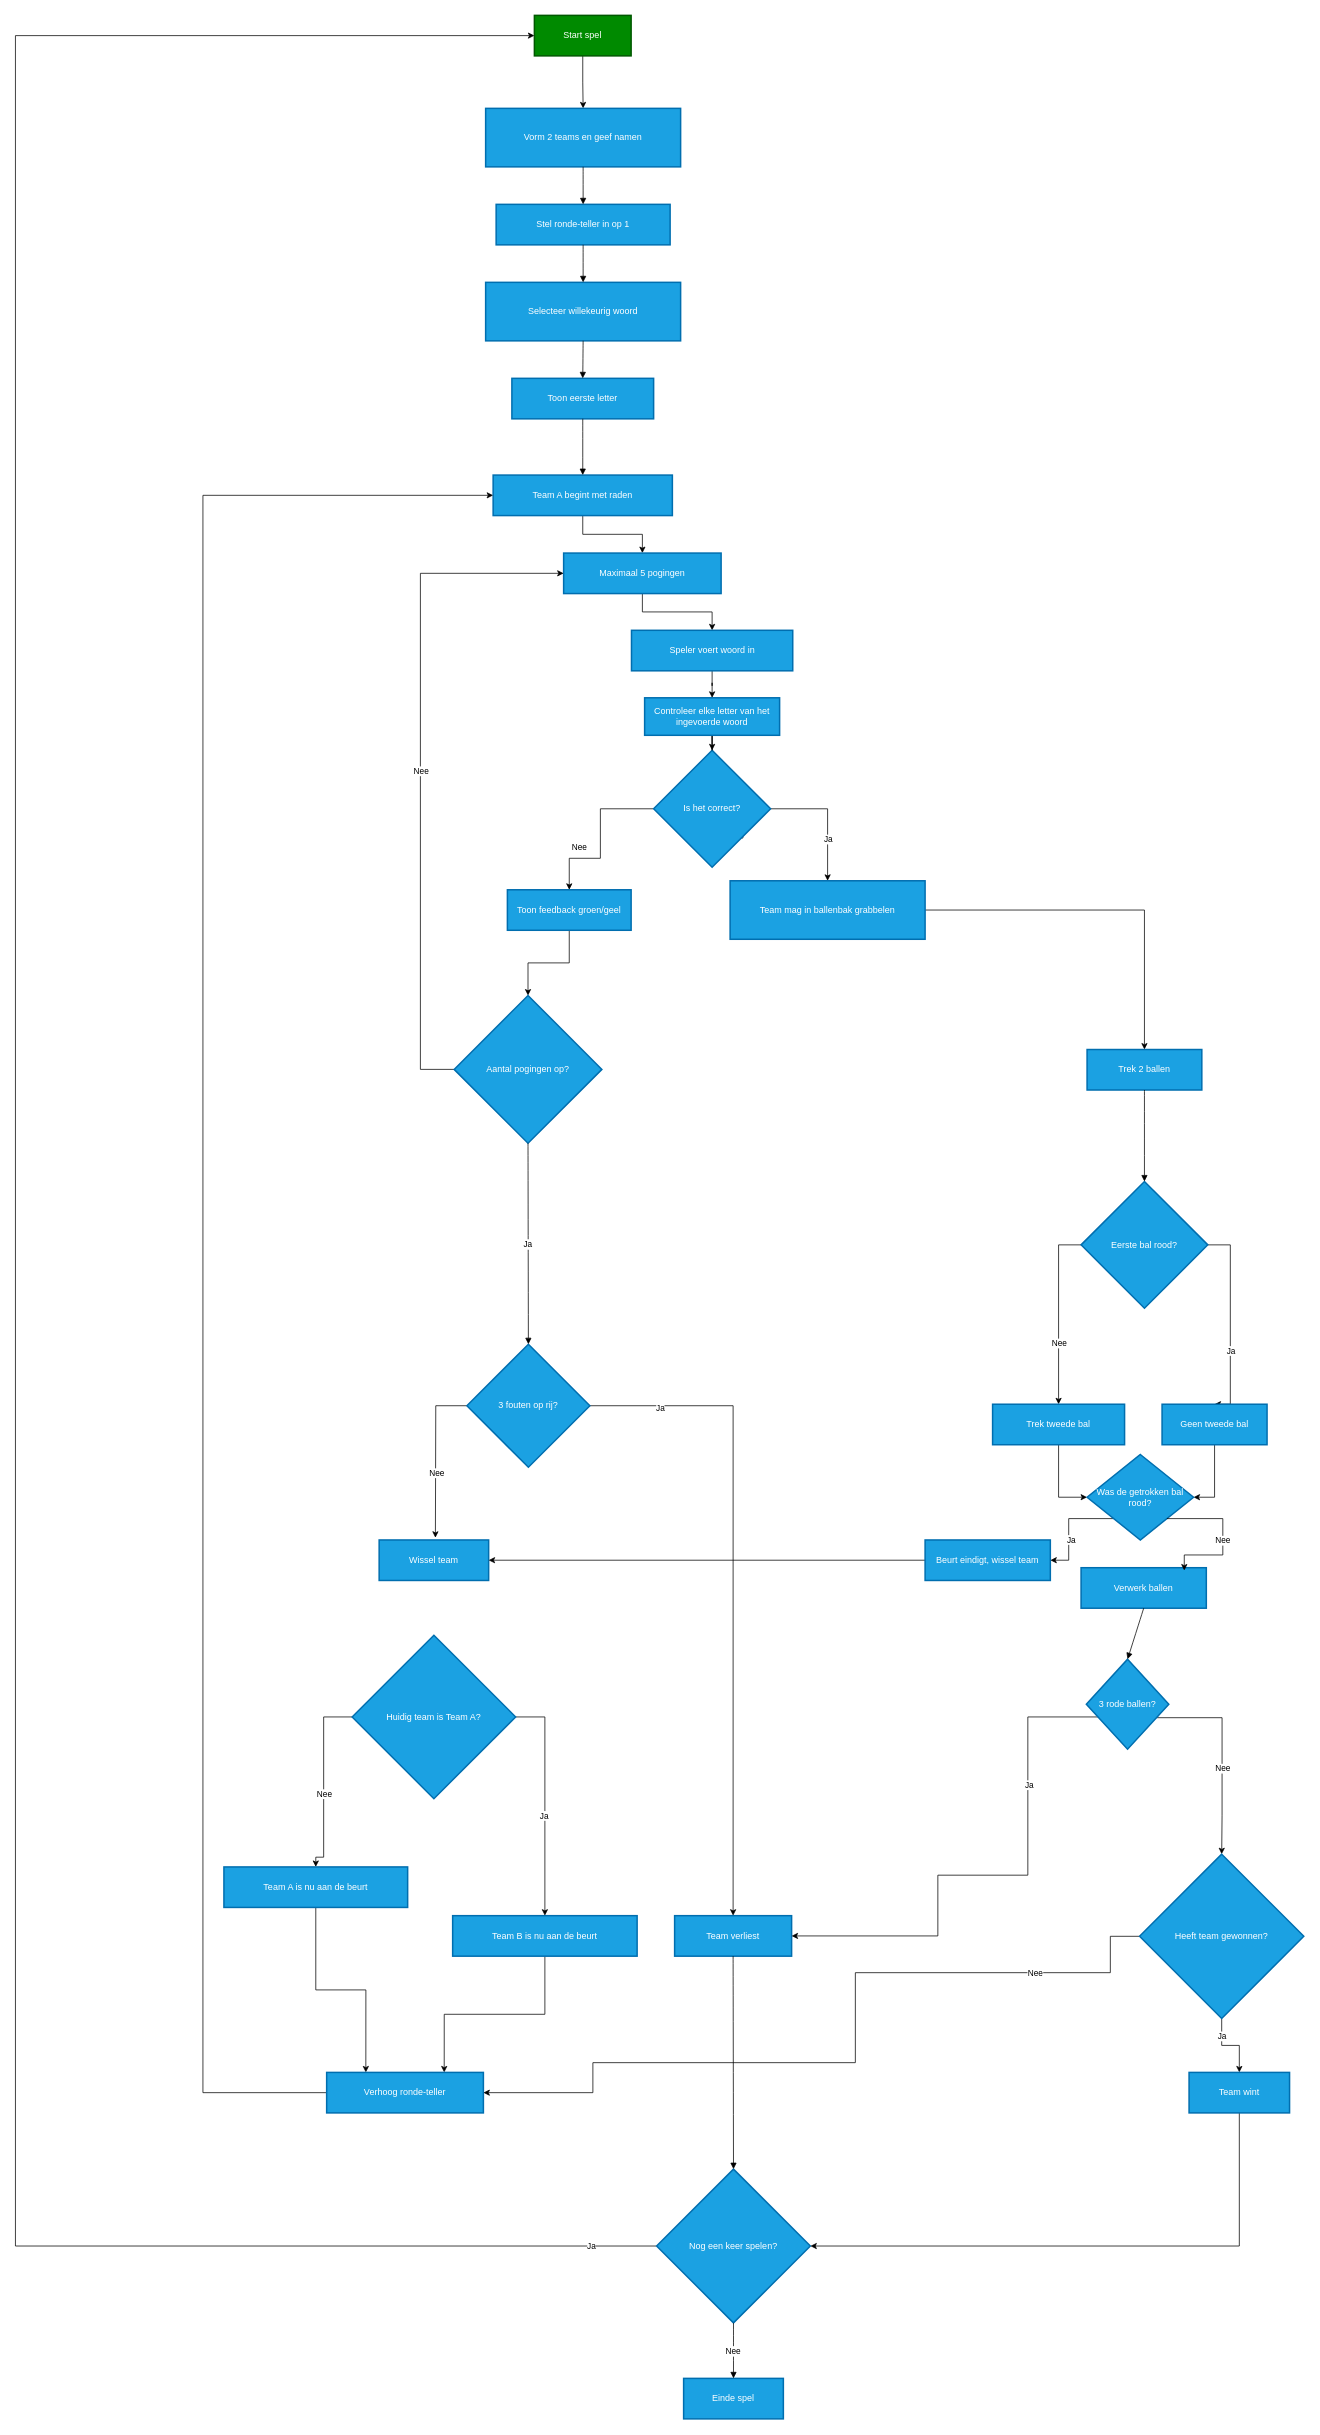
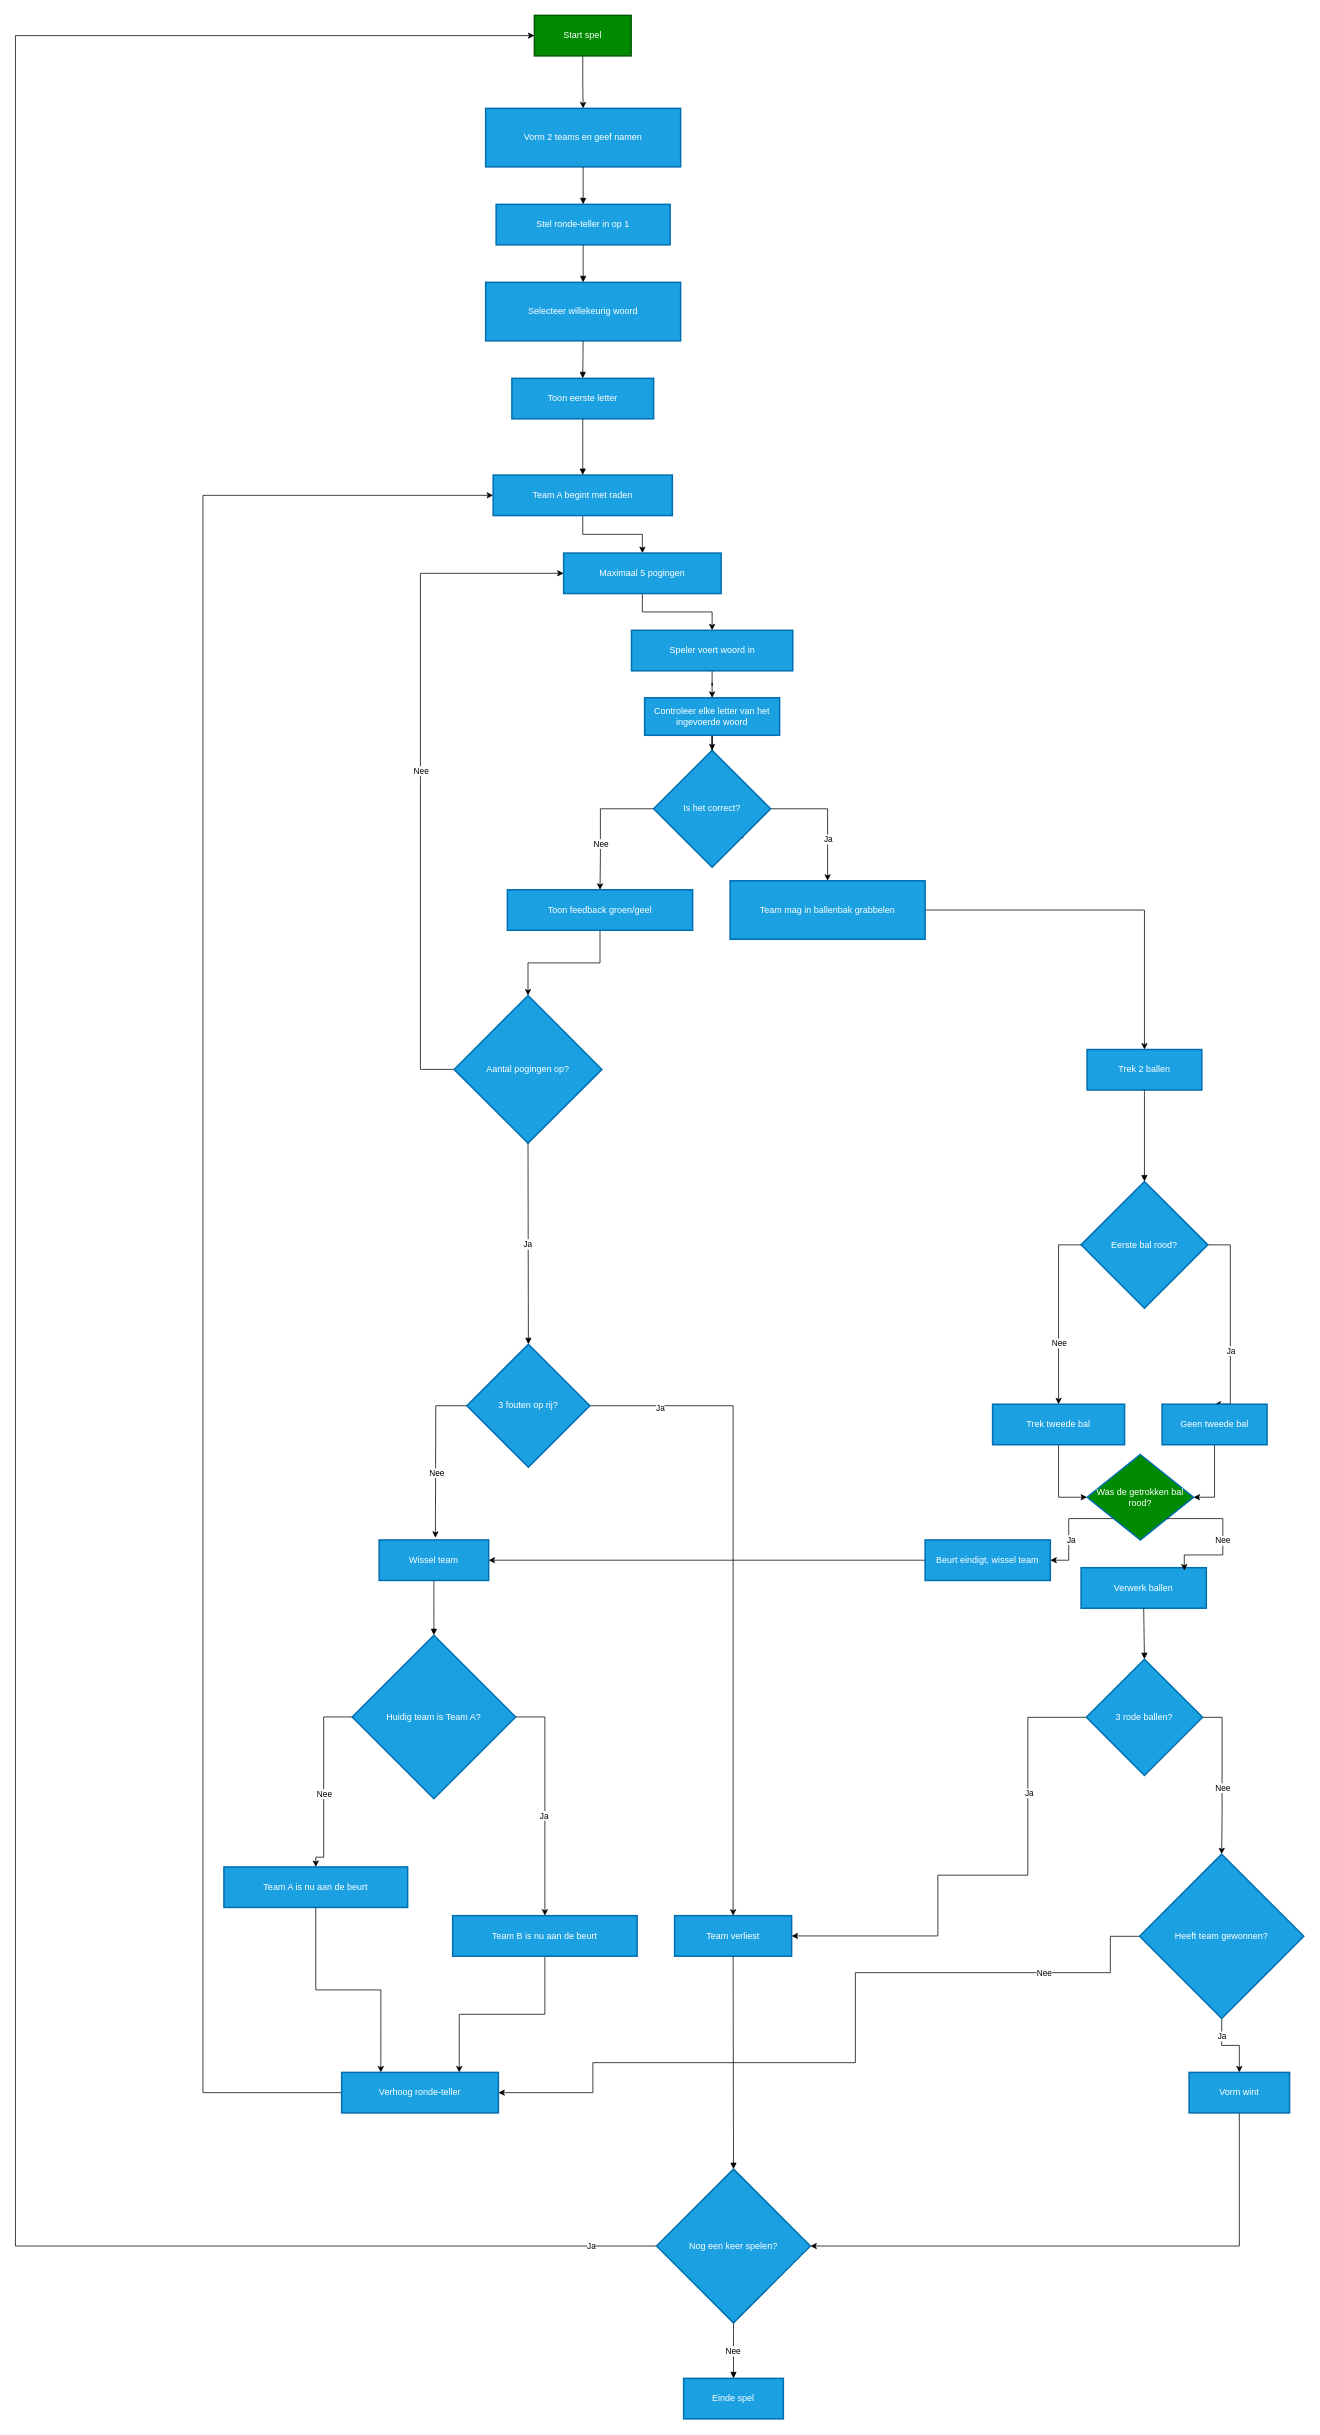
node "Toon feedback groen/geel": size 124x41 -> 185x41
node "Was de getrokken bal rood?": fillcolor #1ba1e2 -> #008a00
edge "Wissel team" -> "Huidig team is Team A?": added
node "3 rode ballen?": size 83x90 -> 116x116
node "Verhoog ronde-teller": moved (405, 2093) -> (420, 2093)
node "Team wint": label "Team wint" -> "Vorm wint"
